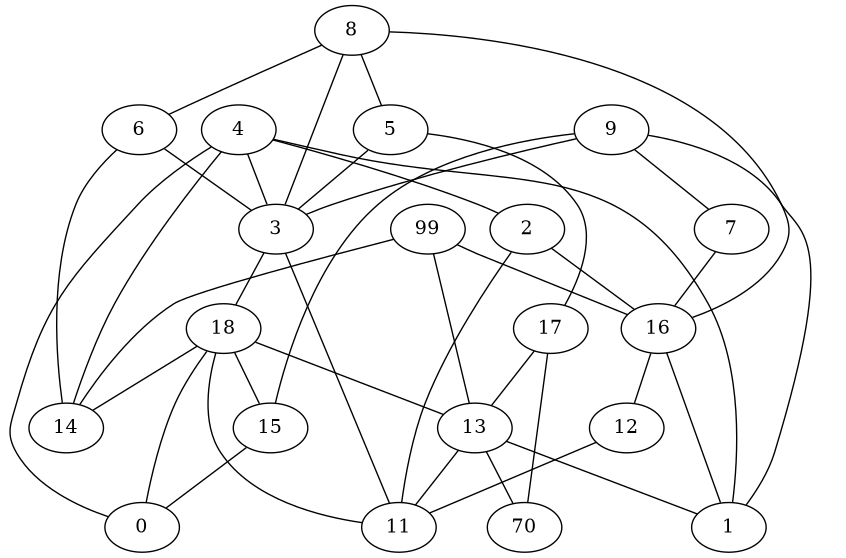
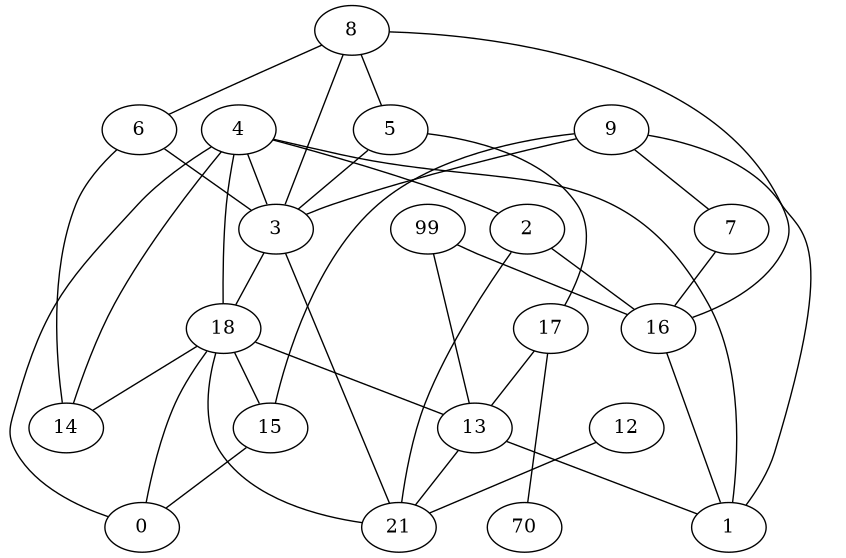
edge "4" -- "18": added
edge "99" -- "14": removed
edge "16" -- "12": removed
edge "13" -- "70": removed
node "11": label "11" -> "21"
